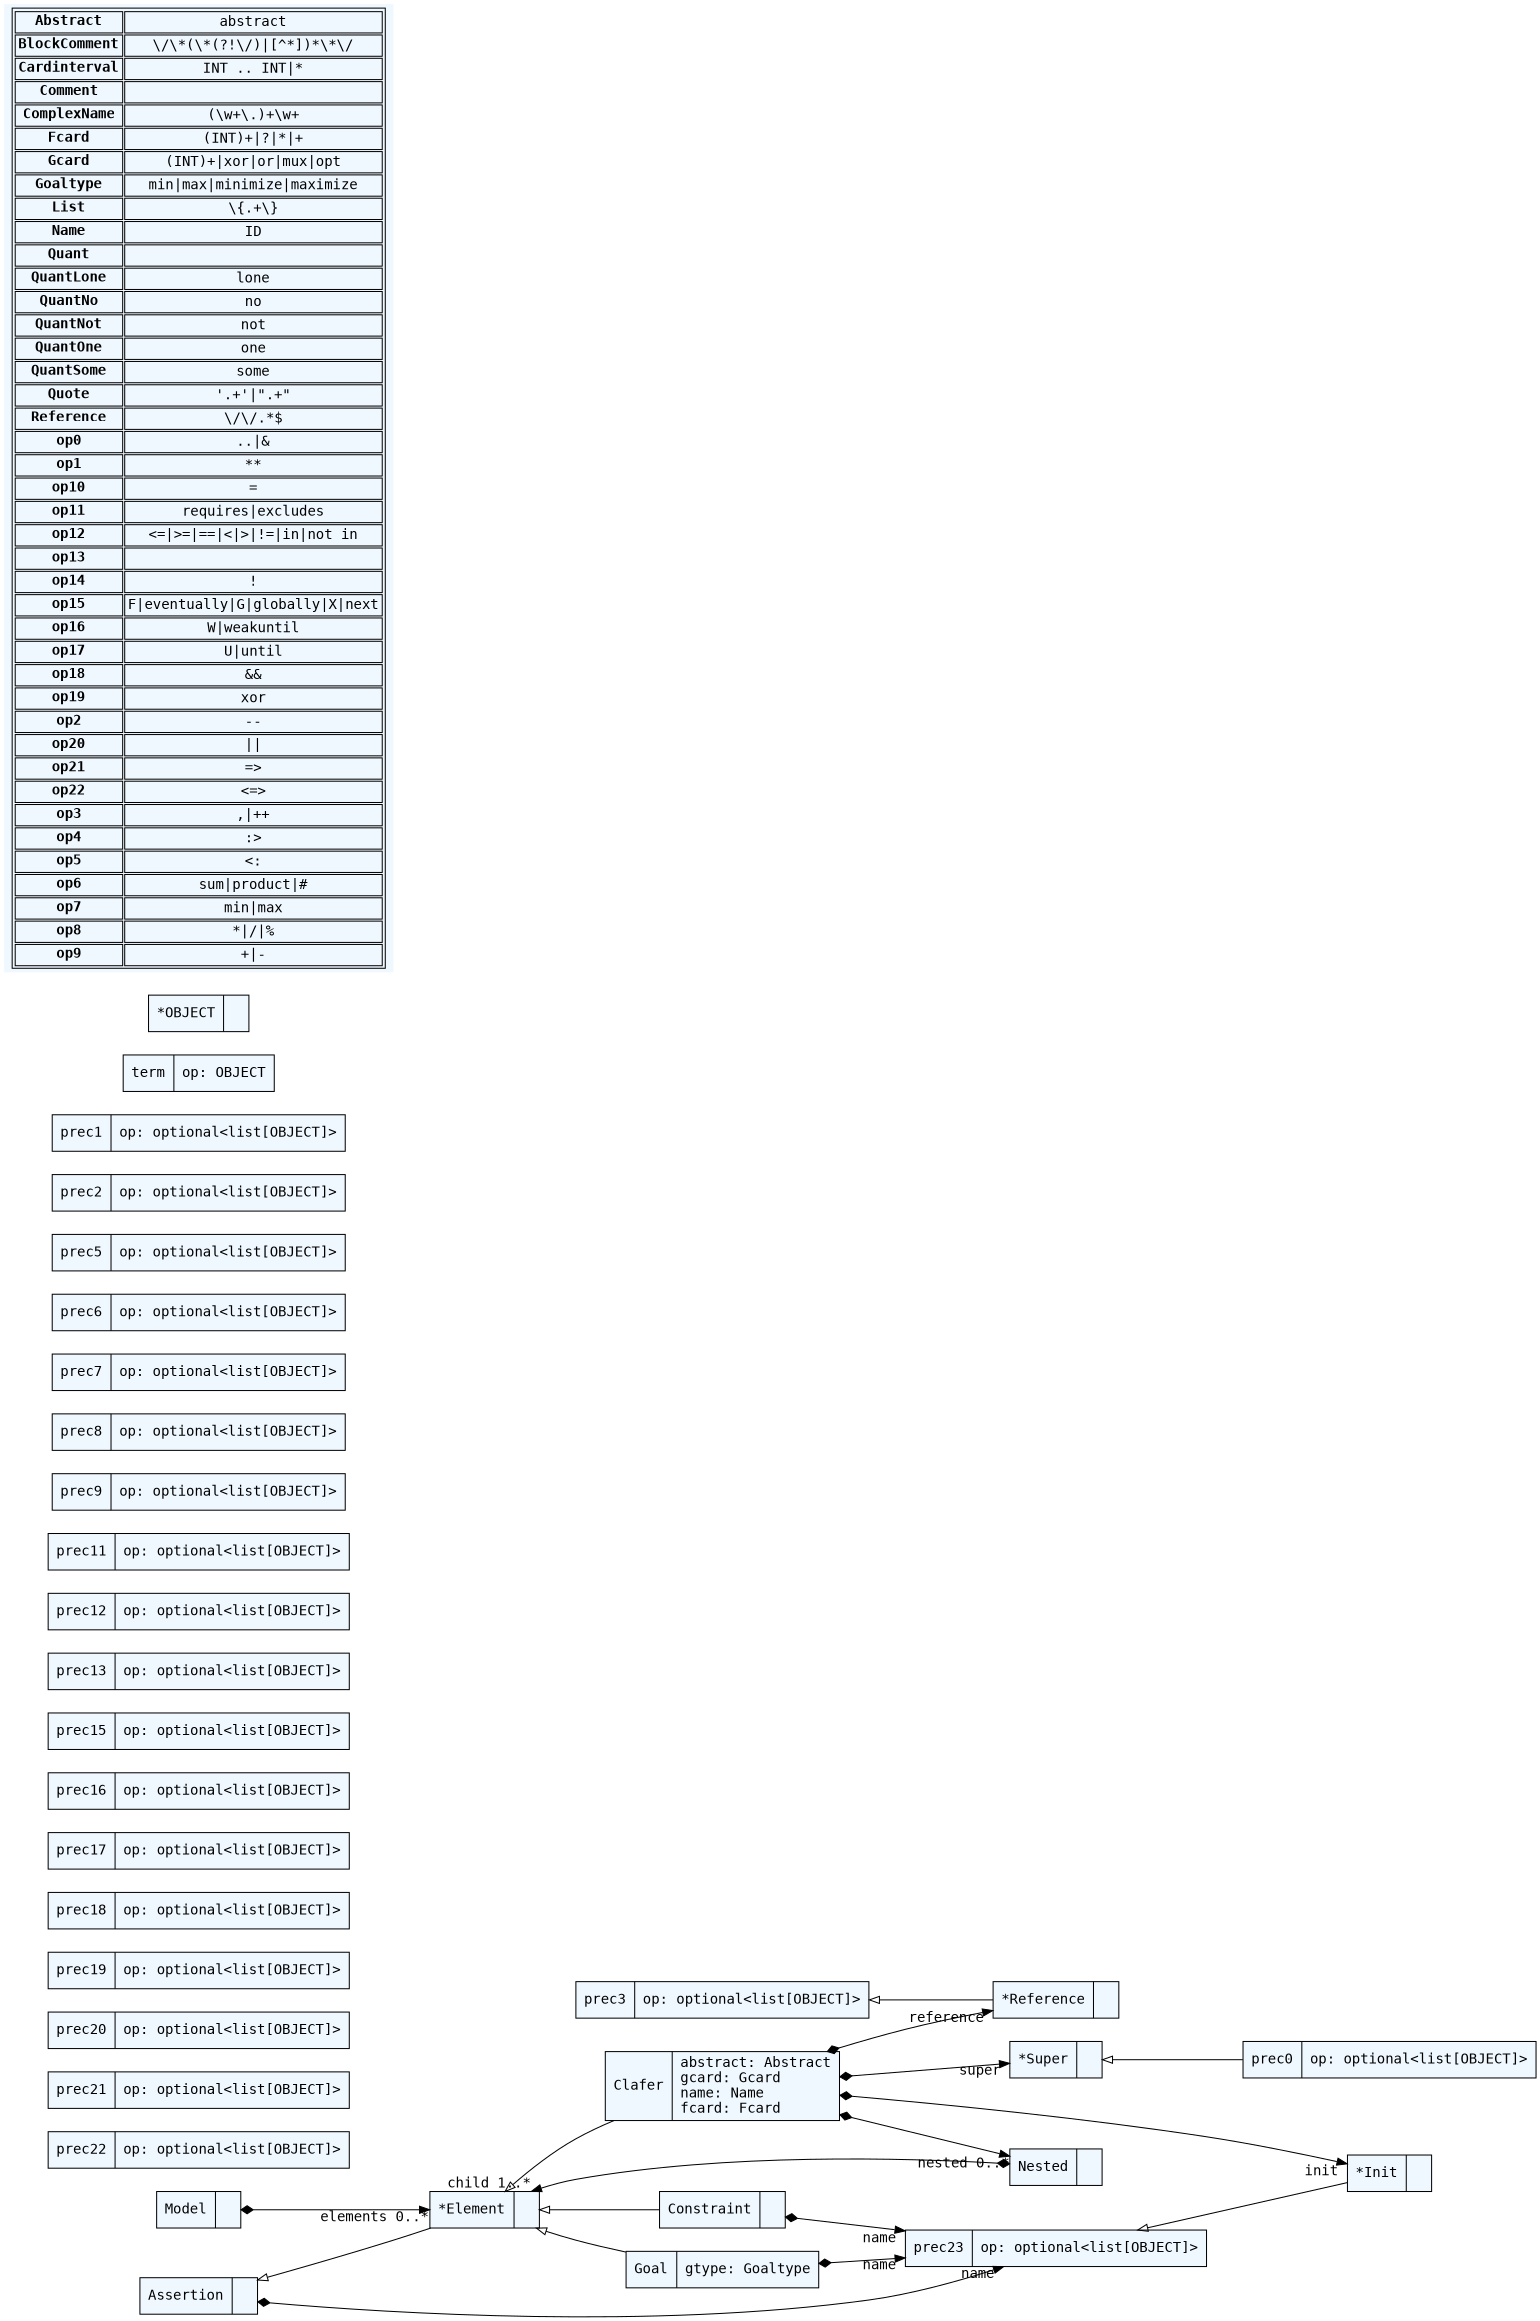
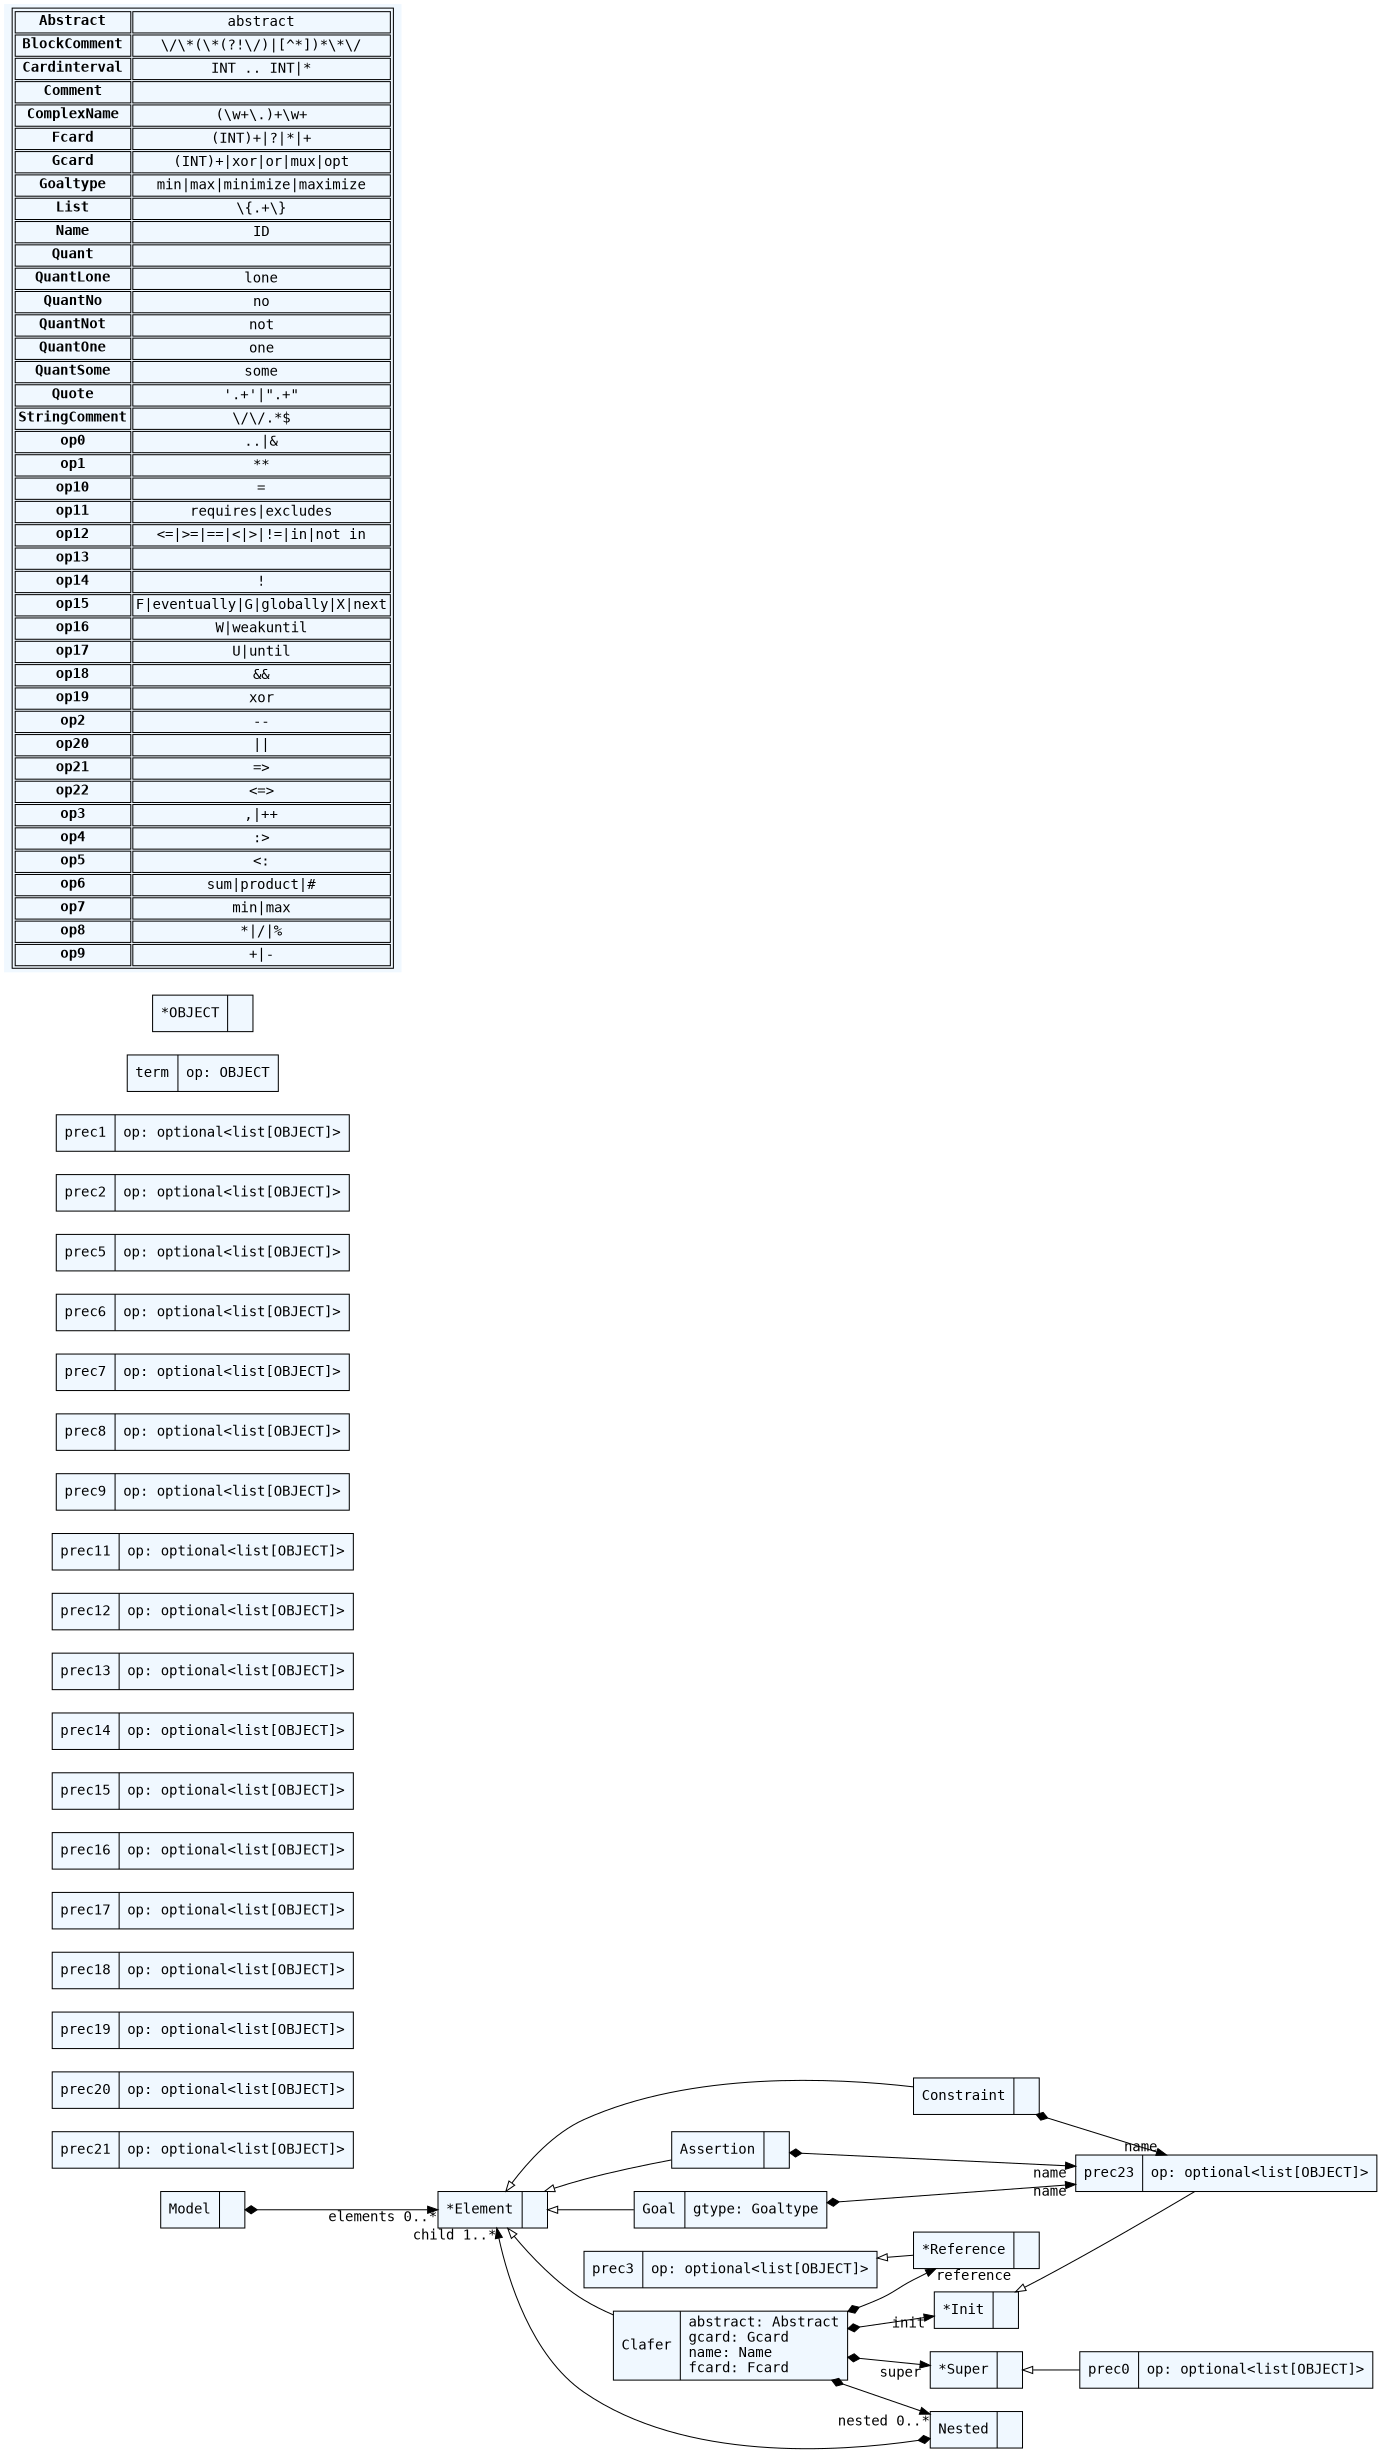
node "Abstract": text "Reference" -> "StringComment"
node "prec14": added
node "prec22": removed
edge "*Init" -> "prec23": reversed
edge "*Element" -> "Assertion": reversed
